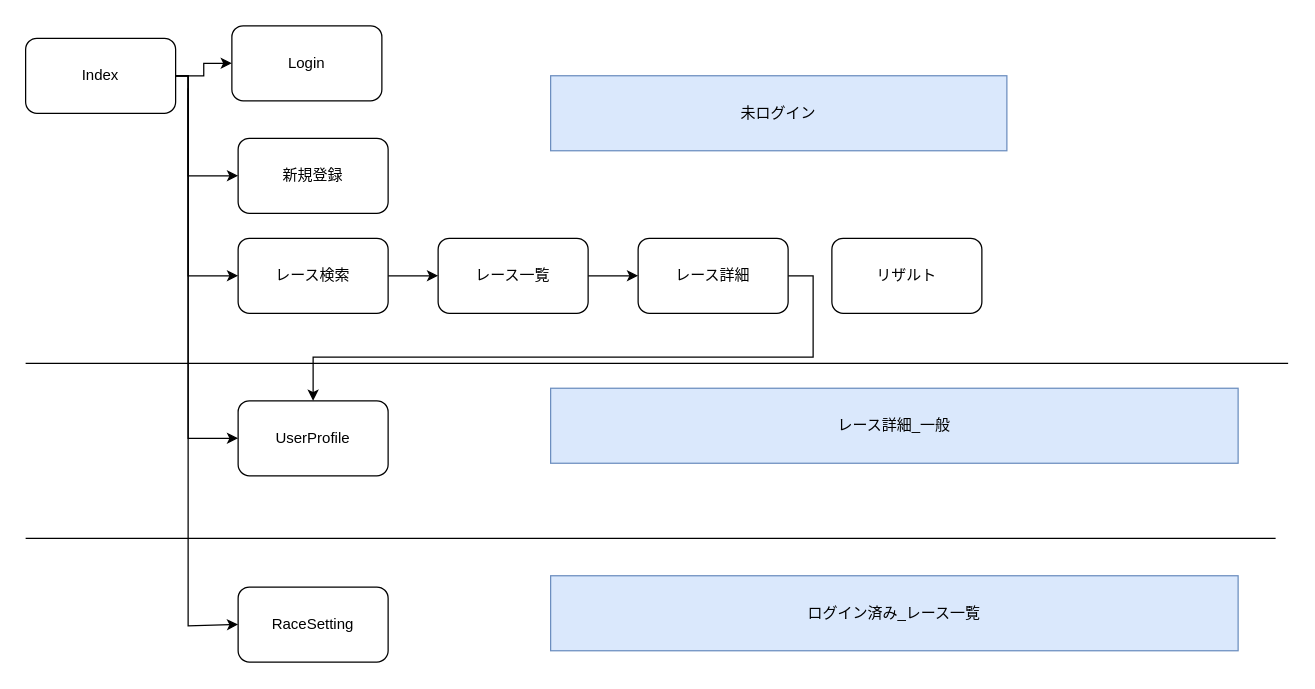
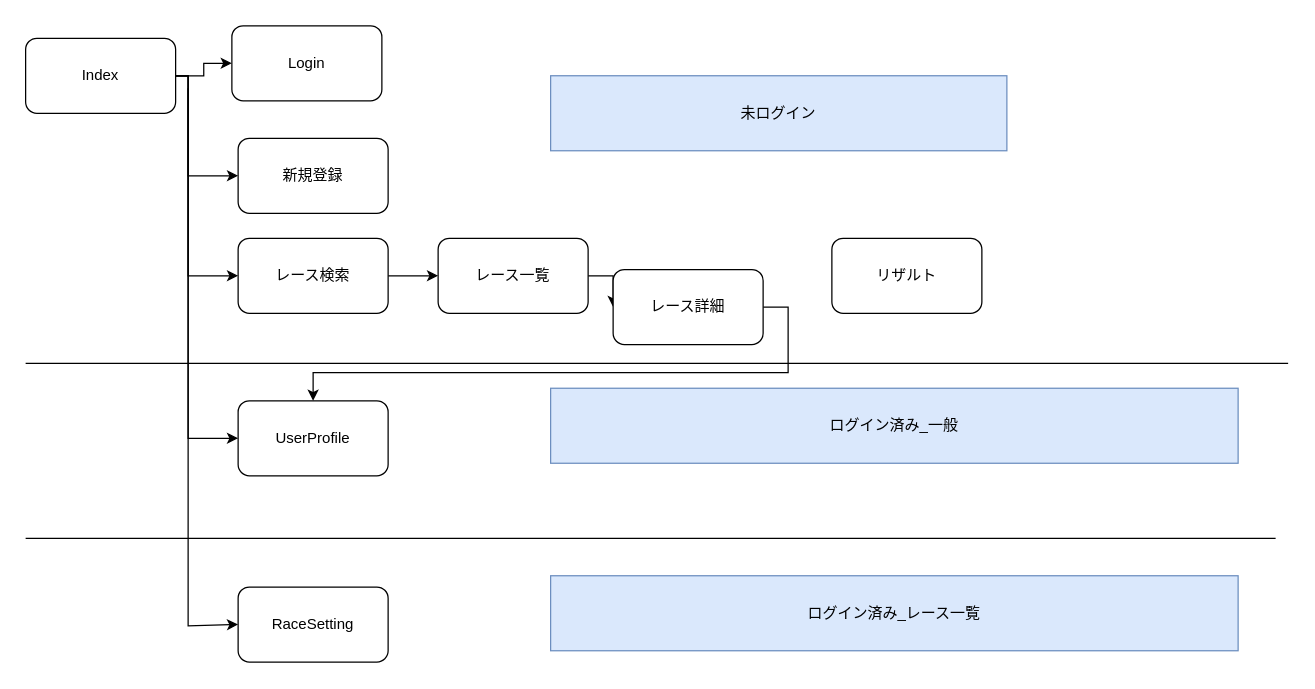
node "レース詳細": moved (713, 276) -> (688, 307)
node "レース詳細_一般": label "レース詳細_一般" -> "ログイン済み_一般"
